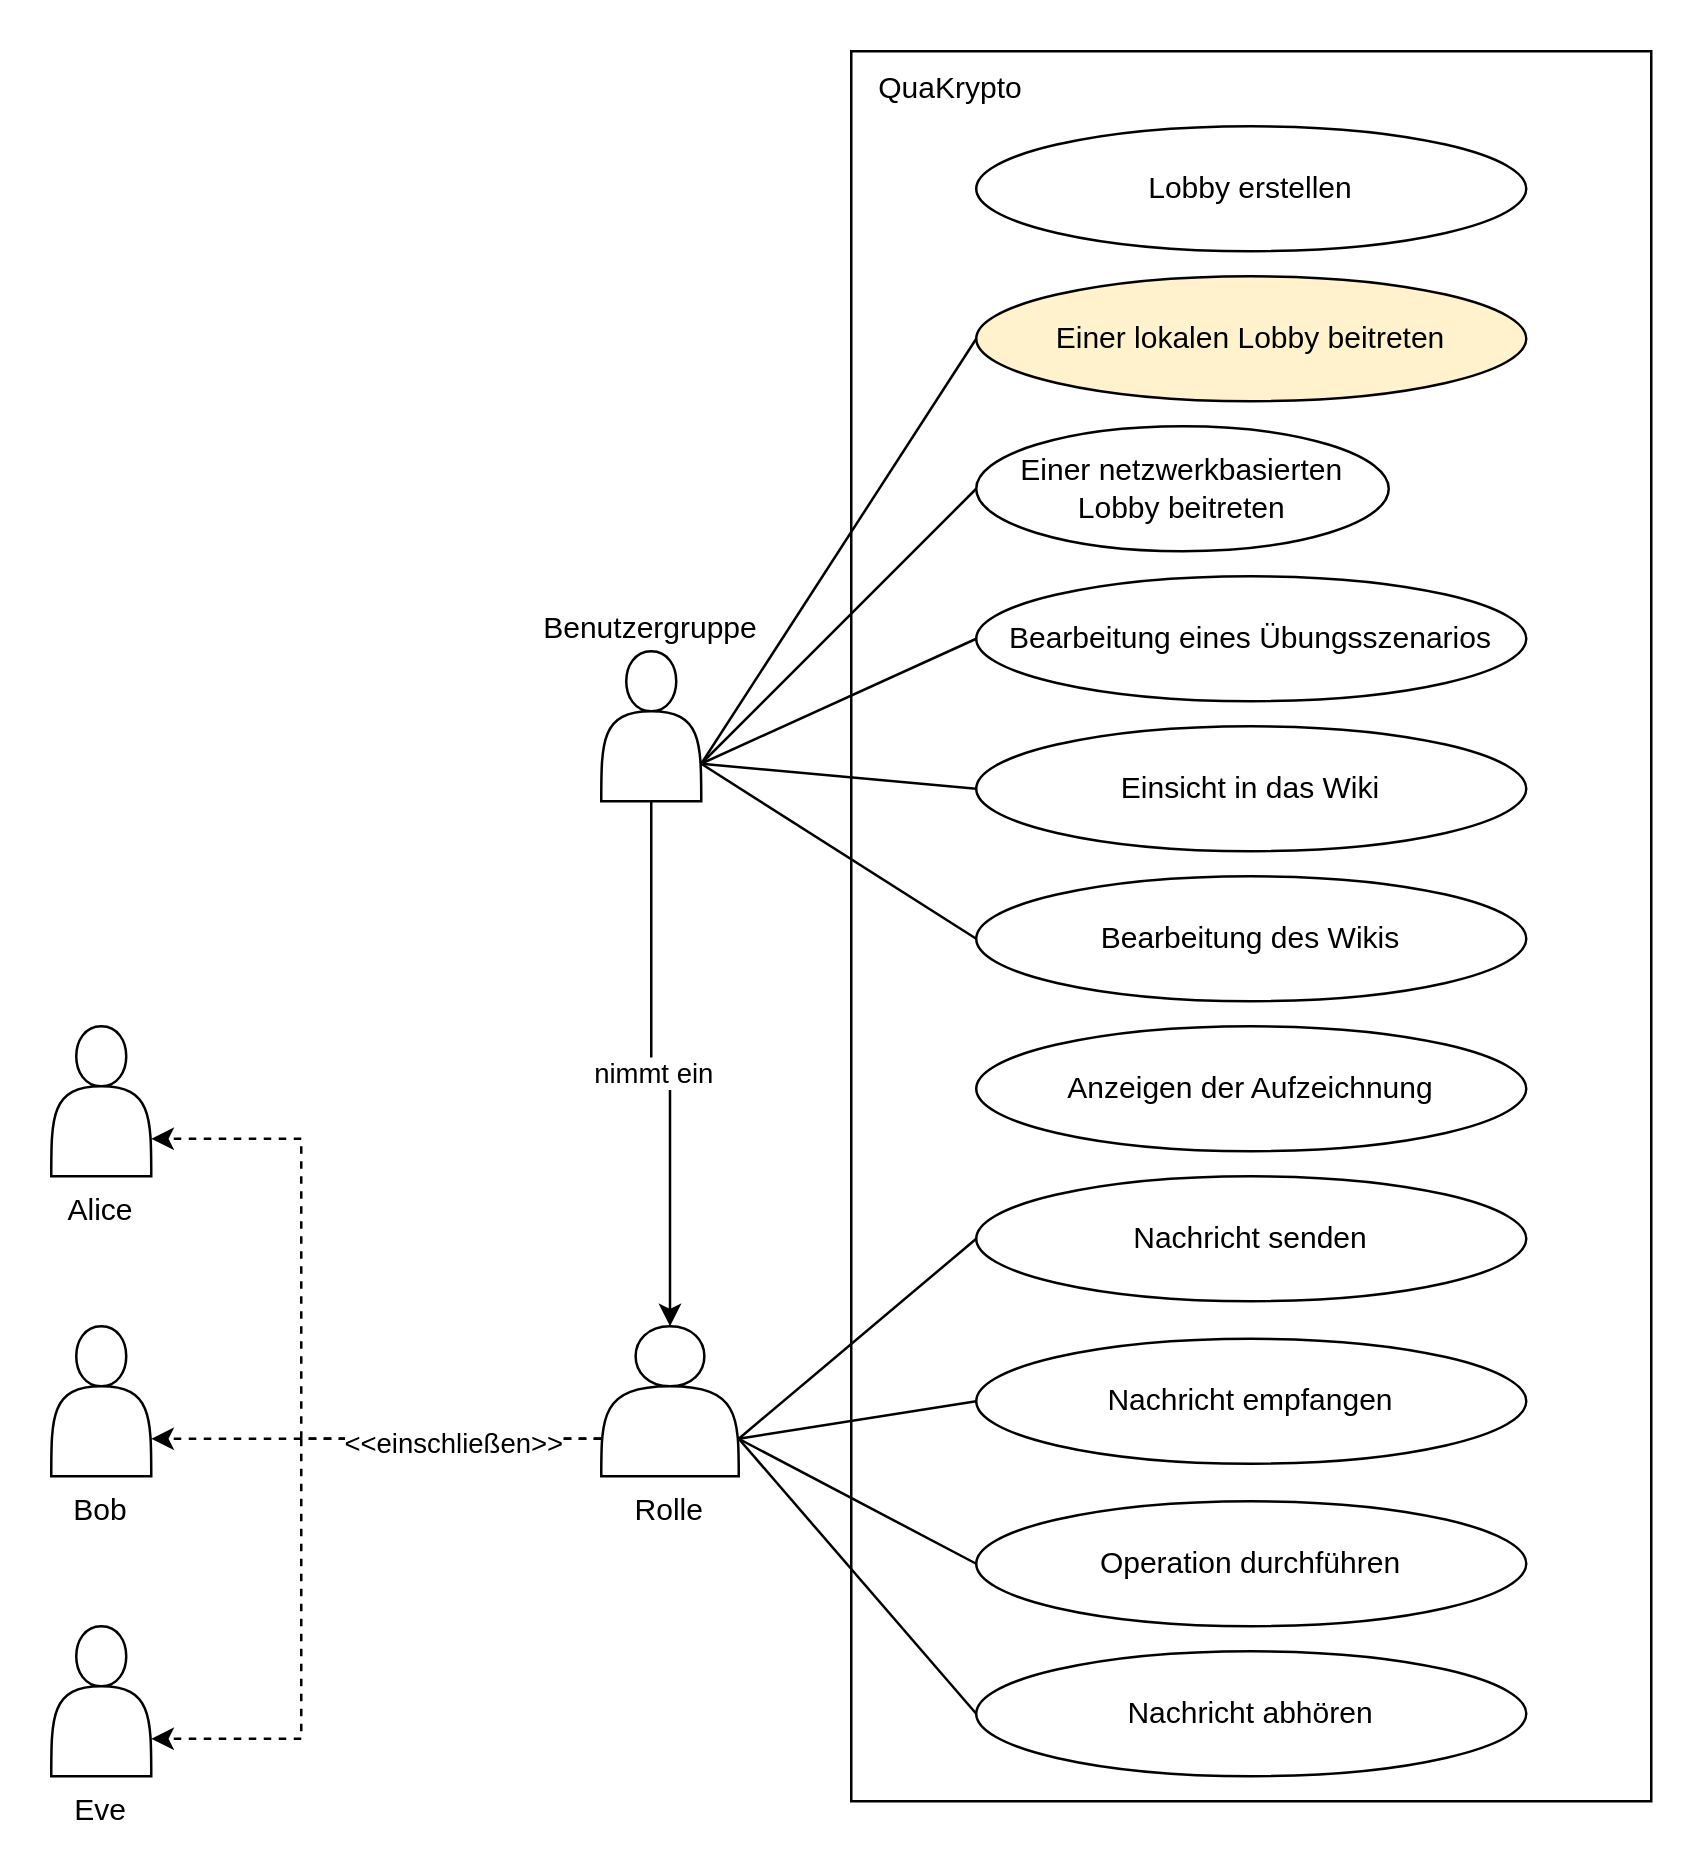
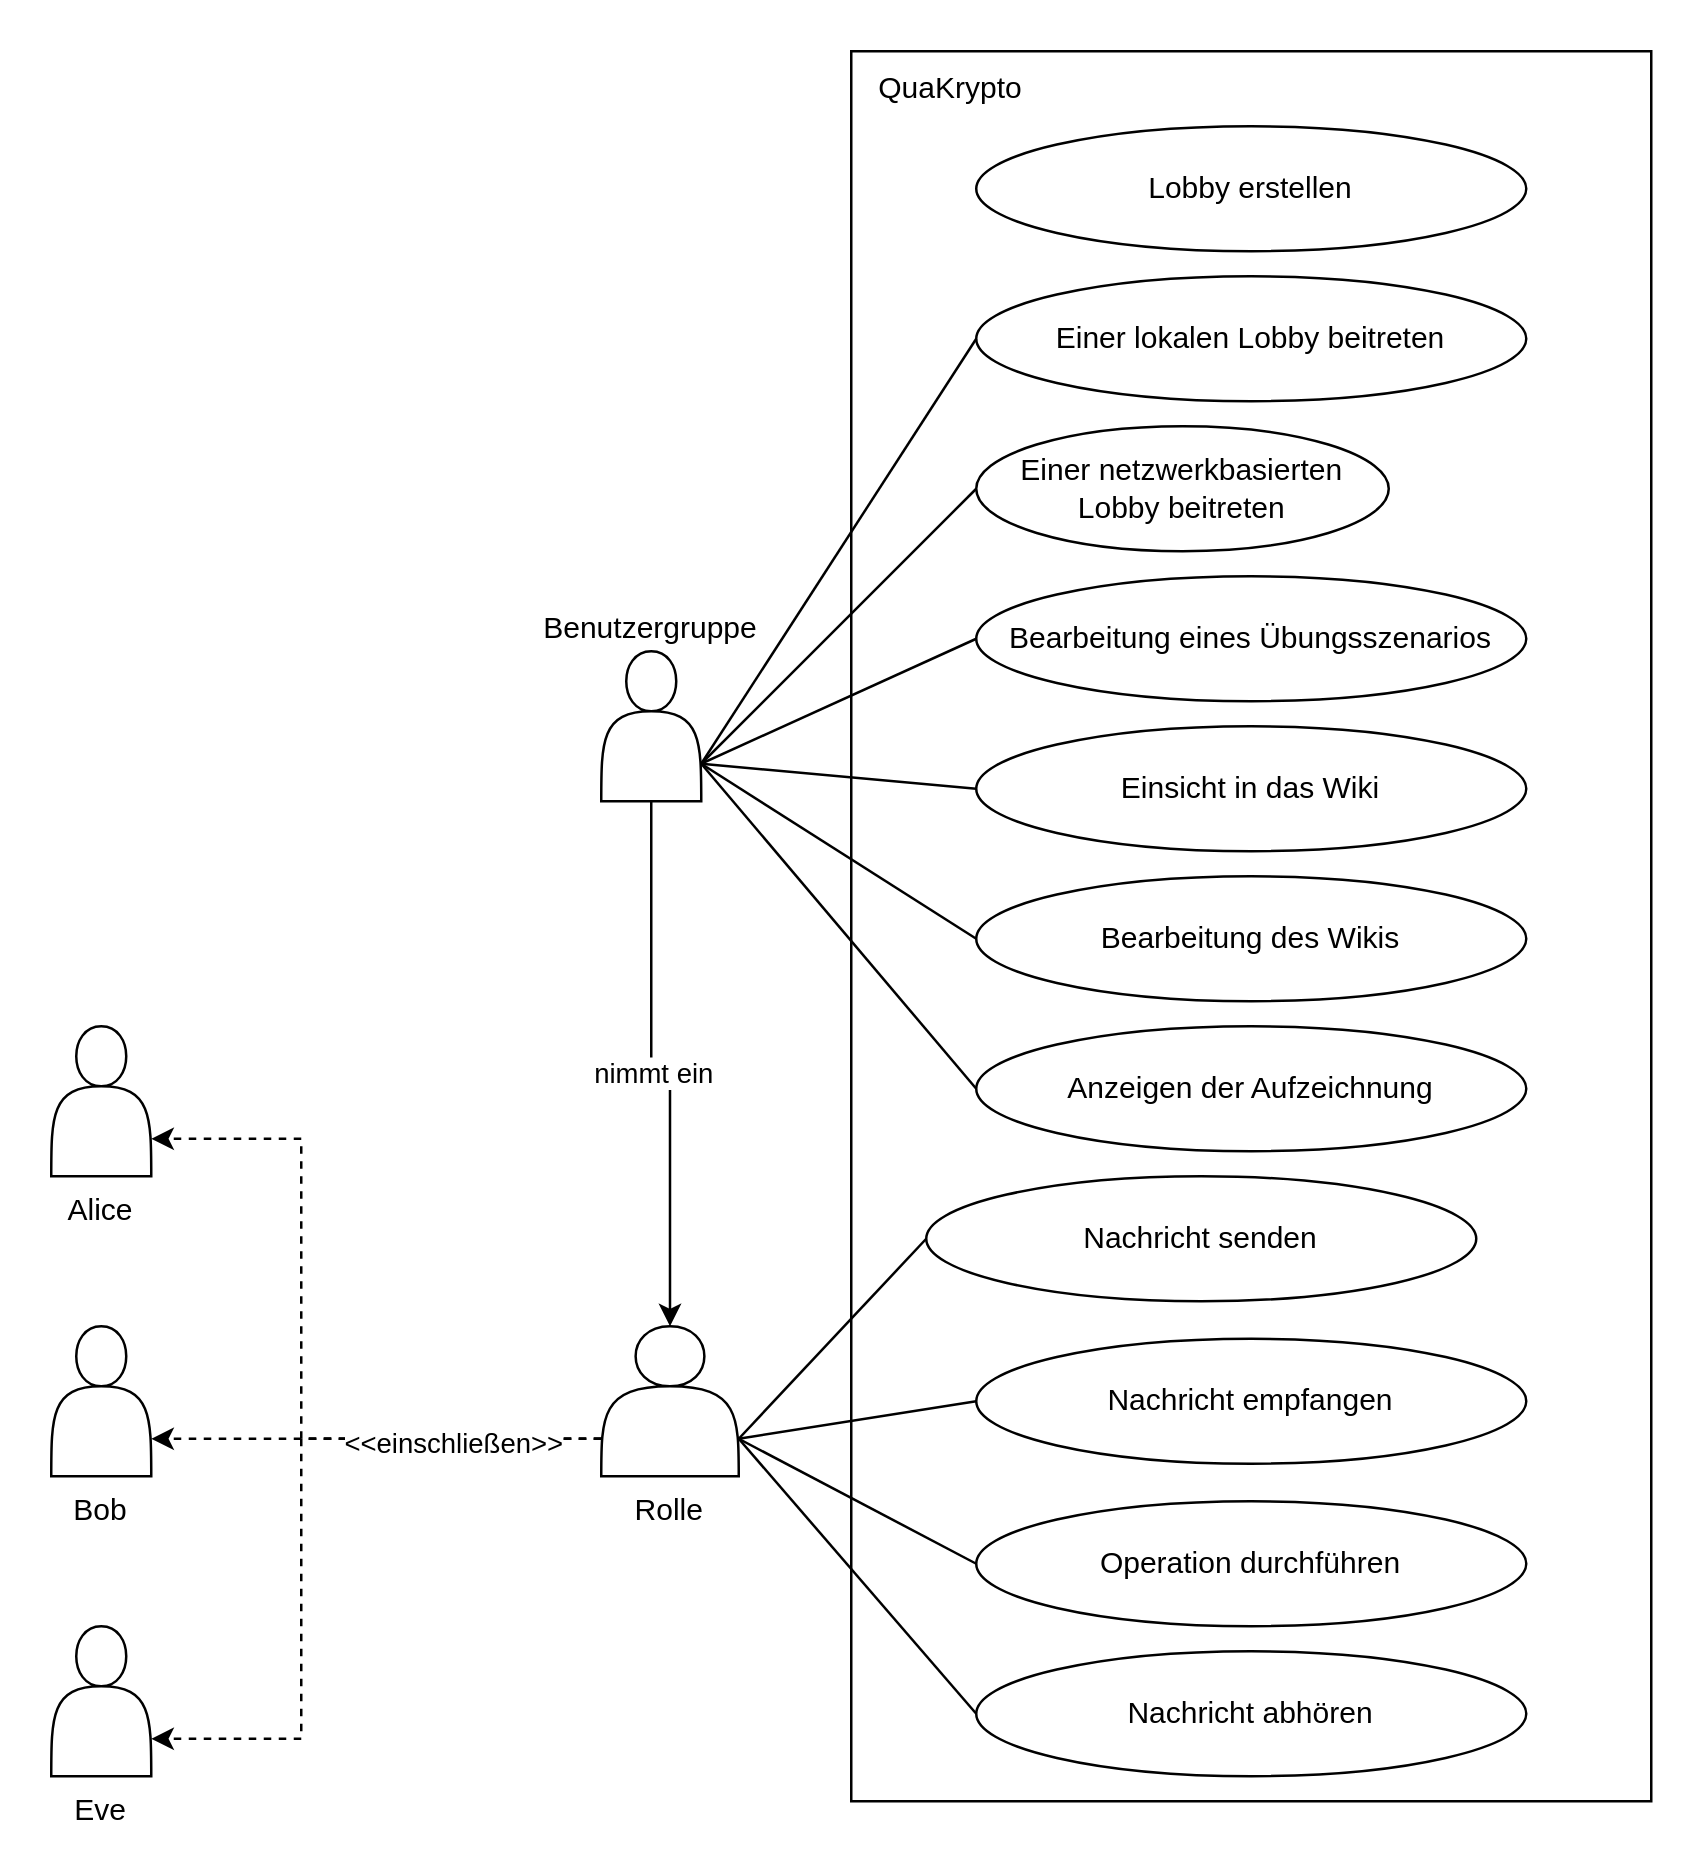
node "Einer lokalen Lobby beitreten": fillcolor #fff2cc -> #ffffff
edge "Benutzergruppe" -- "Anzeigen der Aufzeichnung": added
node "Nachricht senden": moved (1251, 1239) -> (1201, 1239)
